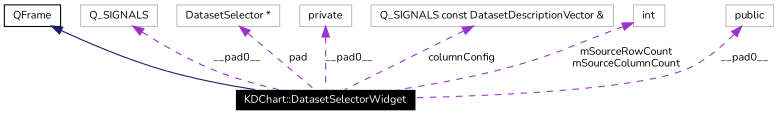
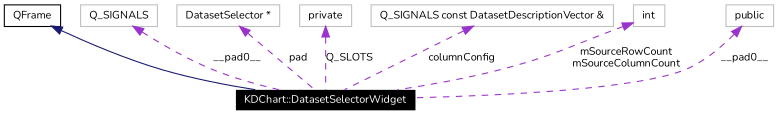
edge "KDChart::DatasetSelectorWidget" -> "private": label "__pad0__" -> "Q_SLOTS"
